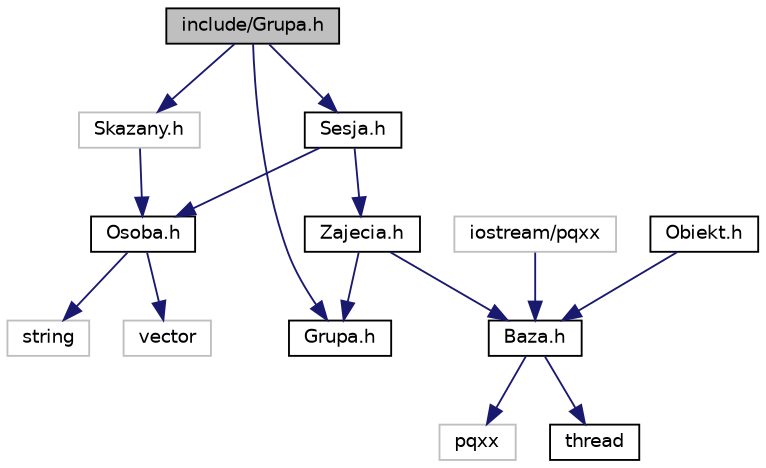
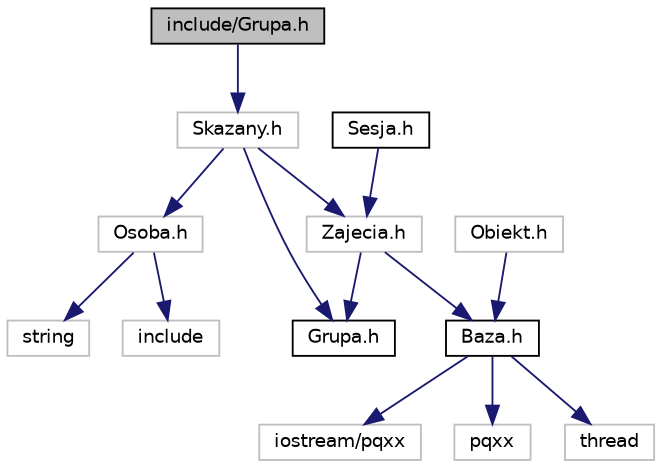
edge "include/Grupa.h" -> "Sesja.h": removed
edge "Skazany.h" -> "Zajecia.h": added
edge "Sesja.h" -> "Osoba.h": removed
edge "include/Grupa.h" -> "Grupa.h": now "Skazany.h" -> "Grupa.h"
node "Osoba.h": color black -> grey75
node "Zajecia.h": color black -> grey75
node "Obiekt.h": color black -> grey75
edge "iostream/pqxx" -> "Baza.h": reversed
node "vector": label "vector" -> "include"
node "thread": color black -> grey75
